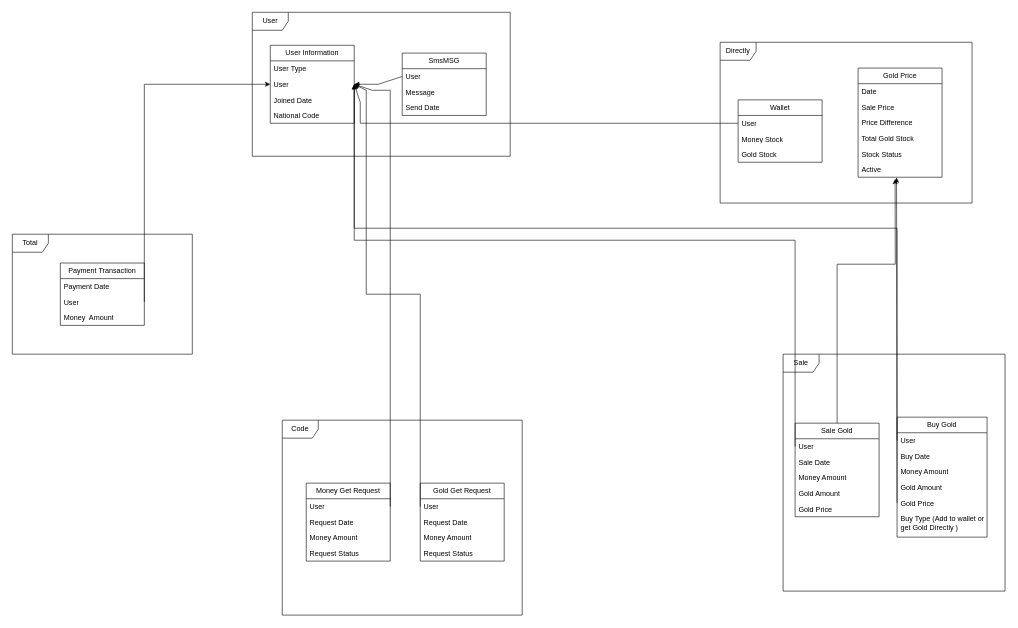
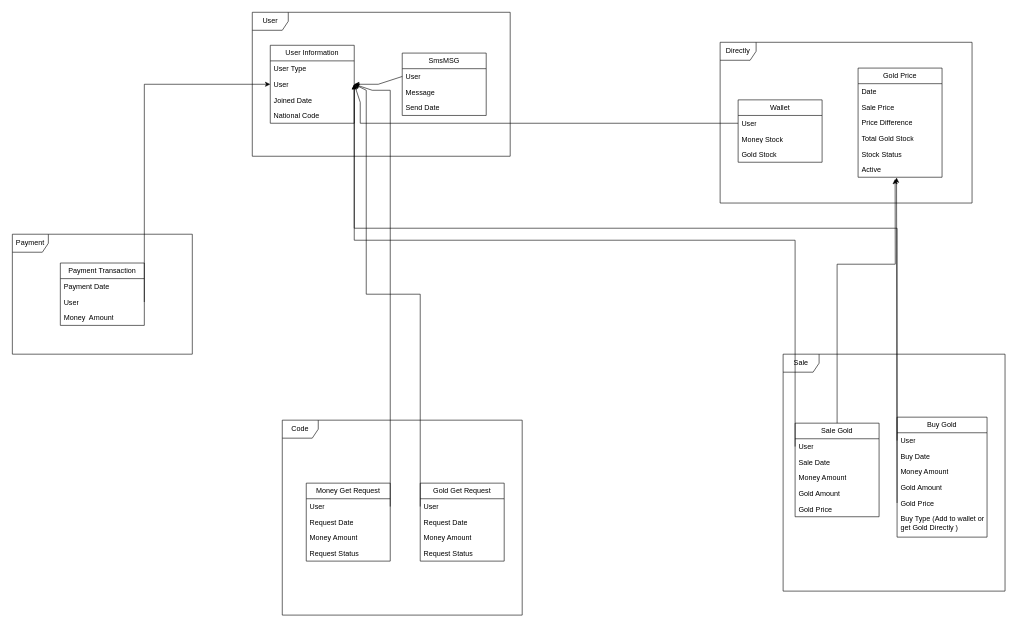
node "Total": label "Total" -> "Payment"
